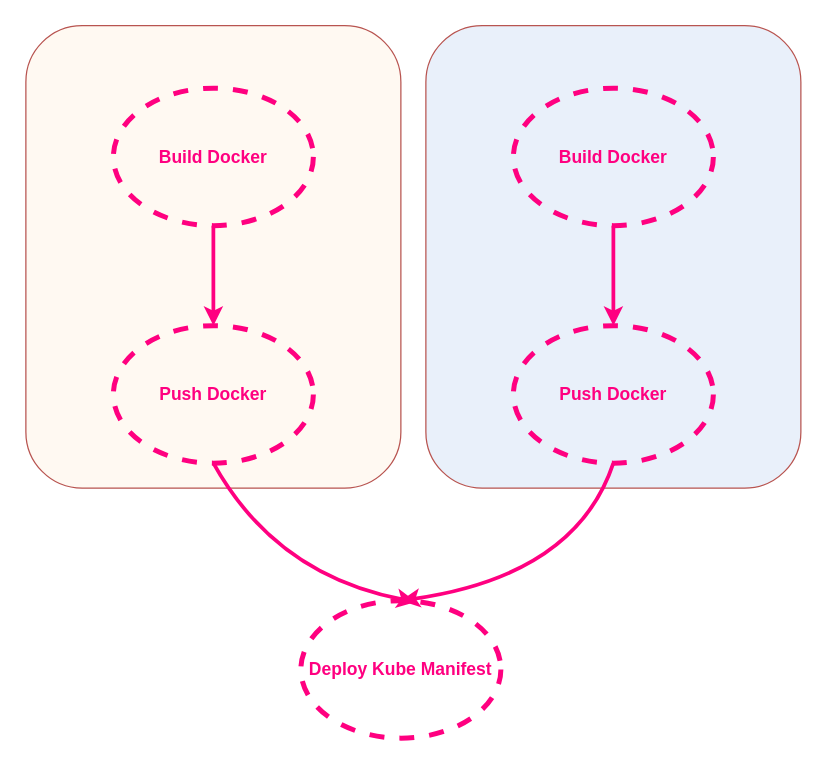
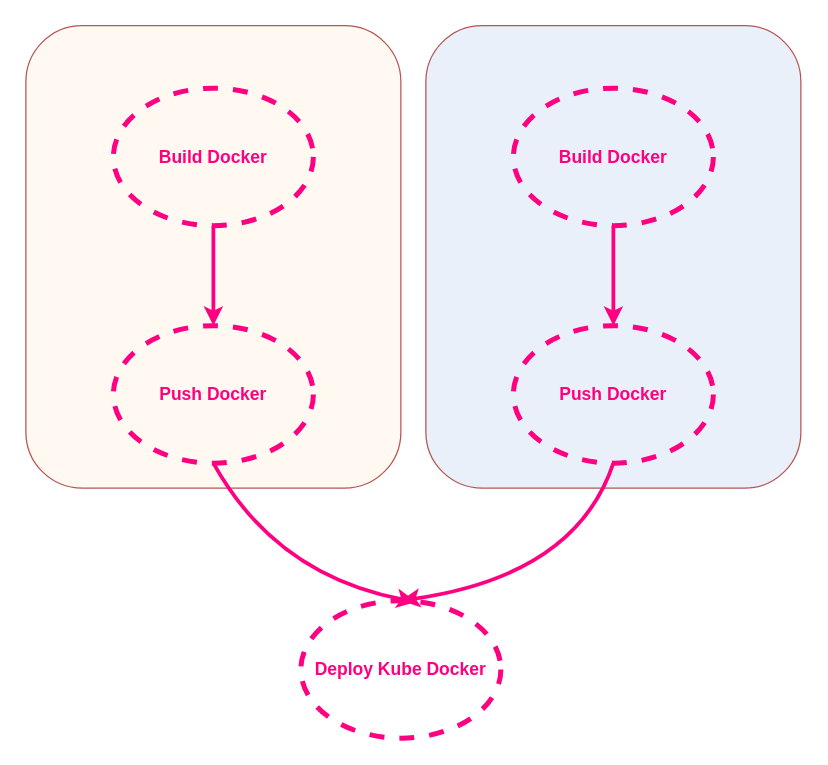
node "Deploy Kube Manifest": label "Deploy Kube Manifest" -> "Deploy Kube Docker"
